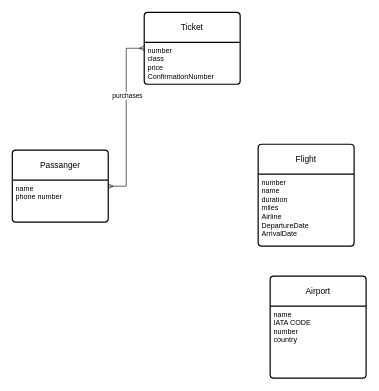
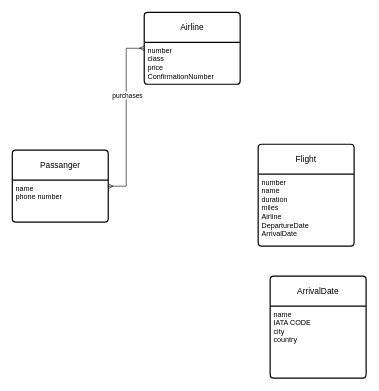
node "Ticket": label "Ticket" -> "Airline"
node "Airport": label "Airport" -> "ArrivalDate"
node "name IATA CODE number country": label "name IATA CODE number country" -> "name IATA CODE city country"
